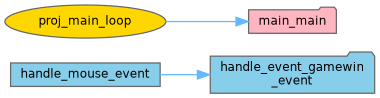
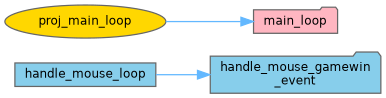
node "main_main": label "main_main" -> "main_loop"
node "handle_mouse_event": label "handle_mouse_event" -> "handle_mouse_loop"
node "handle_event_gamewin _event": label "handle_event_gamewin _event" -> "handle_mouse_gamewin _event"
